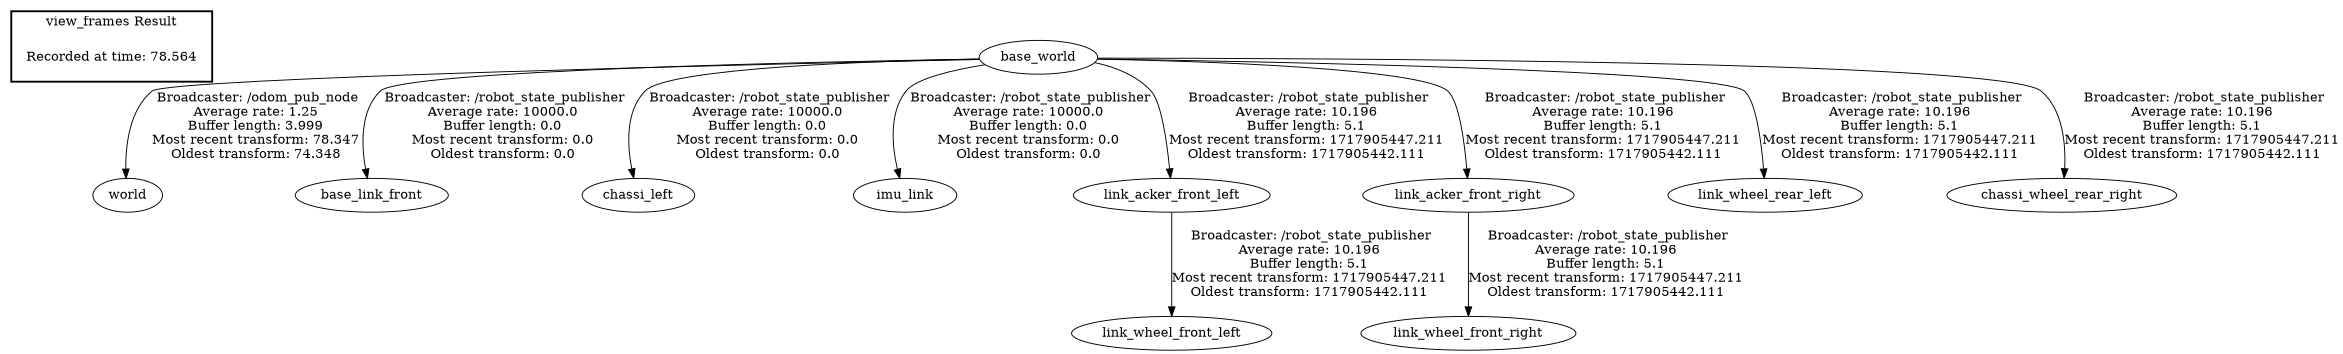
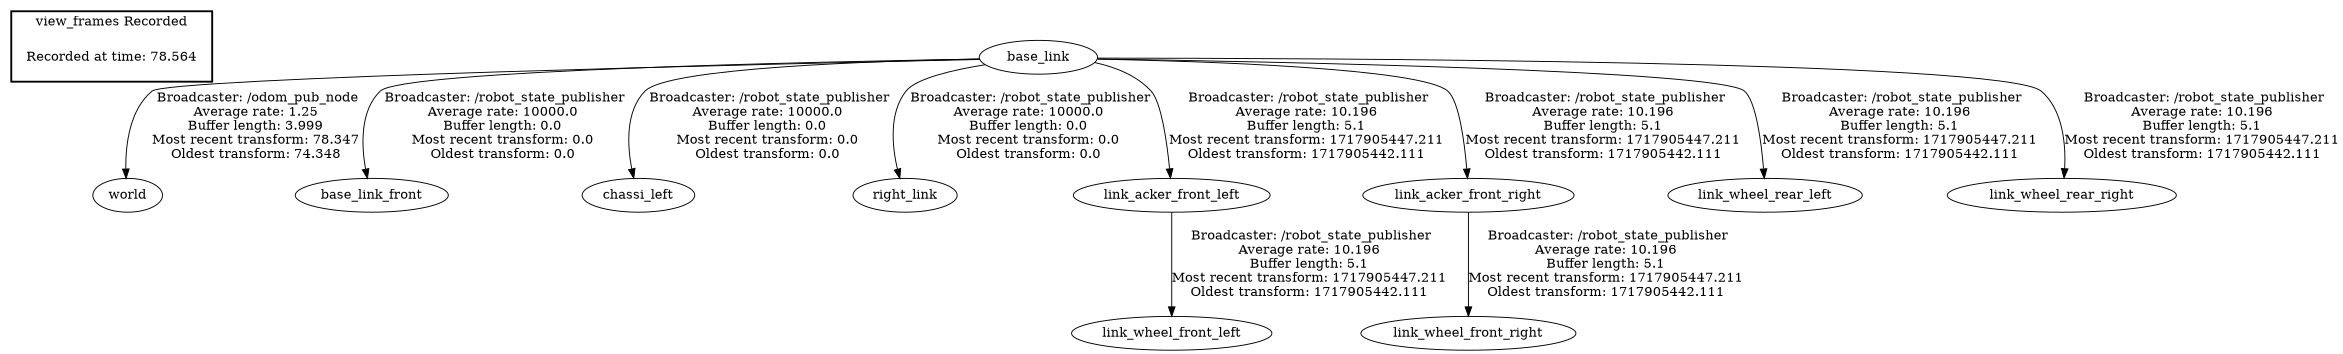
cluster "view_frames Result": label "view_frames Result" -> "view_frames Recorded"
node "base_world": label "base_world" -> "base_link"
node "imu_link": label "imu_link" -> "right_link"
node "chassi_wheel_rear_right": label "chassi_wheel_rear_right" -> "link_wheel_rear_right"
